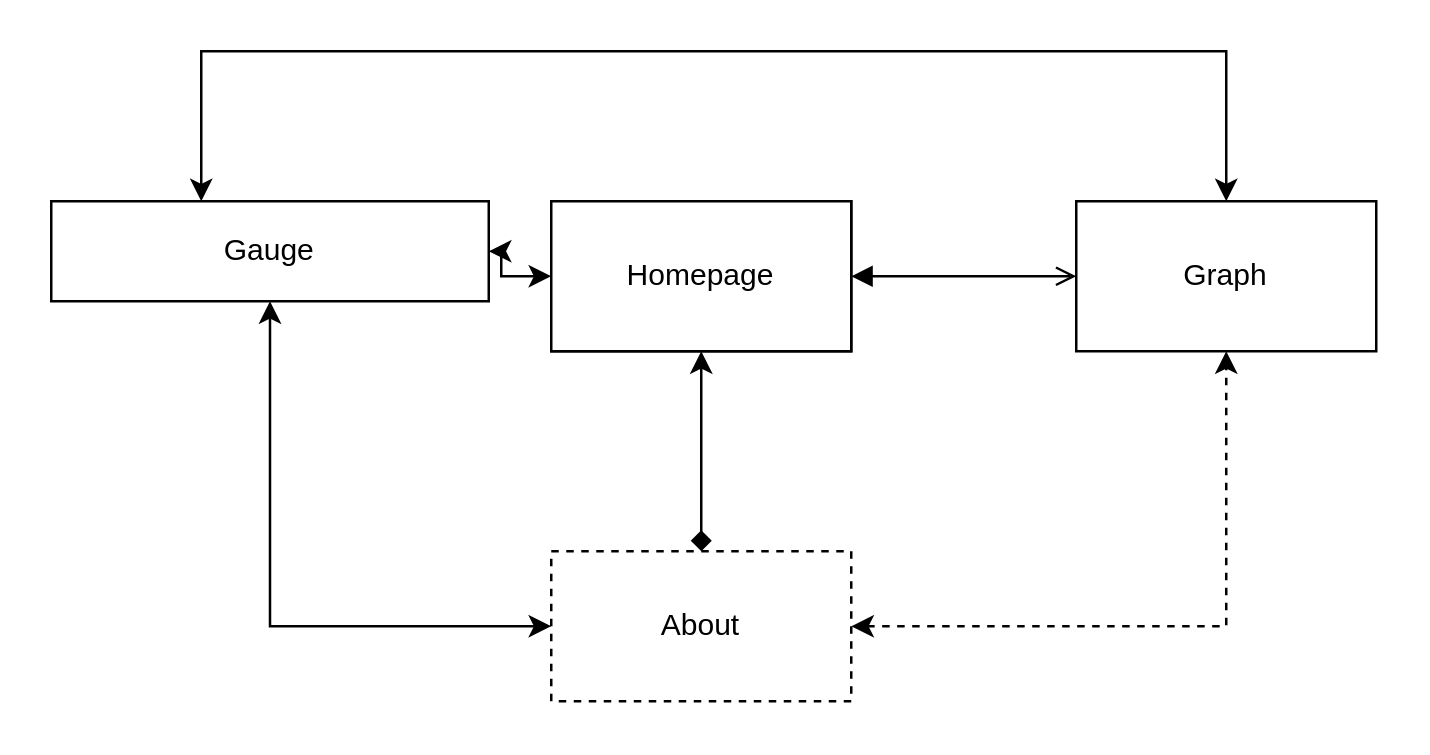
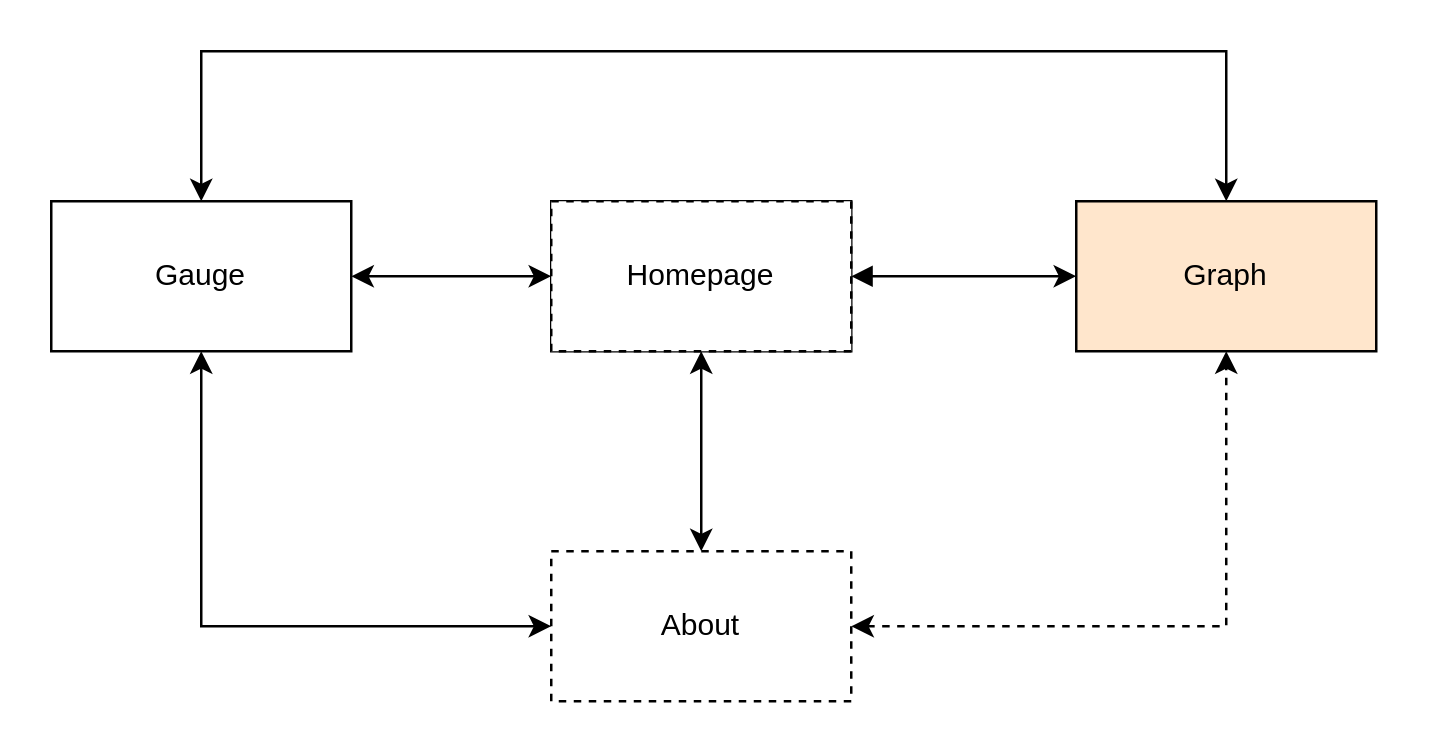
node "Gauge": size 438x100 -> 300x150
node "Homepage": style solid -> dashed
edge "Homepage" -- "Graph": arrowhead open -> classic
node "Graph": fillcolor #ffffff -> #ffe6cc
edge "Homepage" -- "About": arrowhead diamond -> classic
